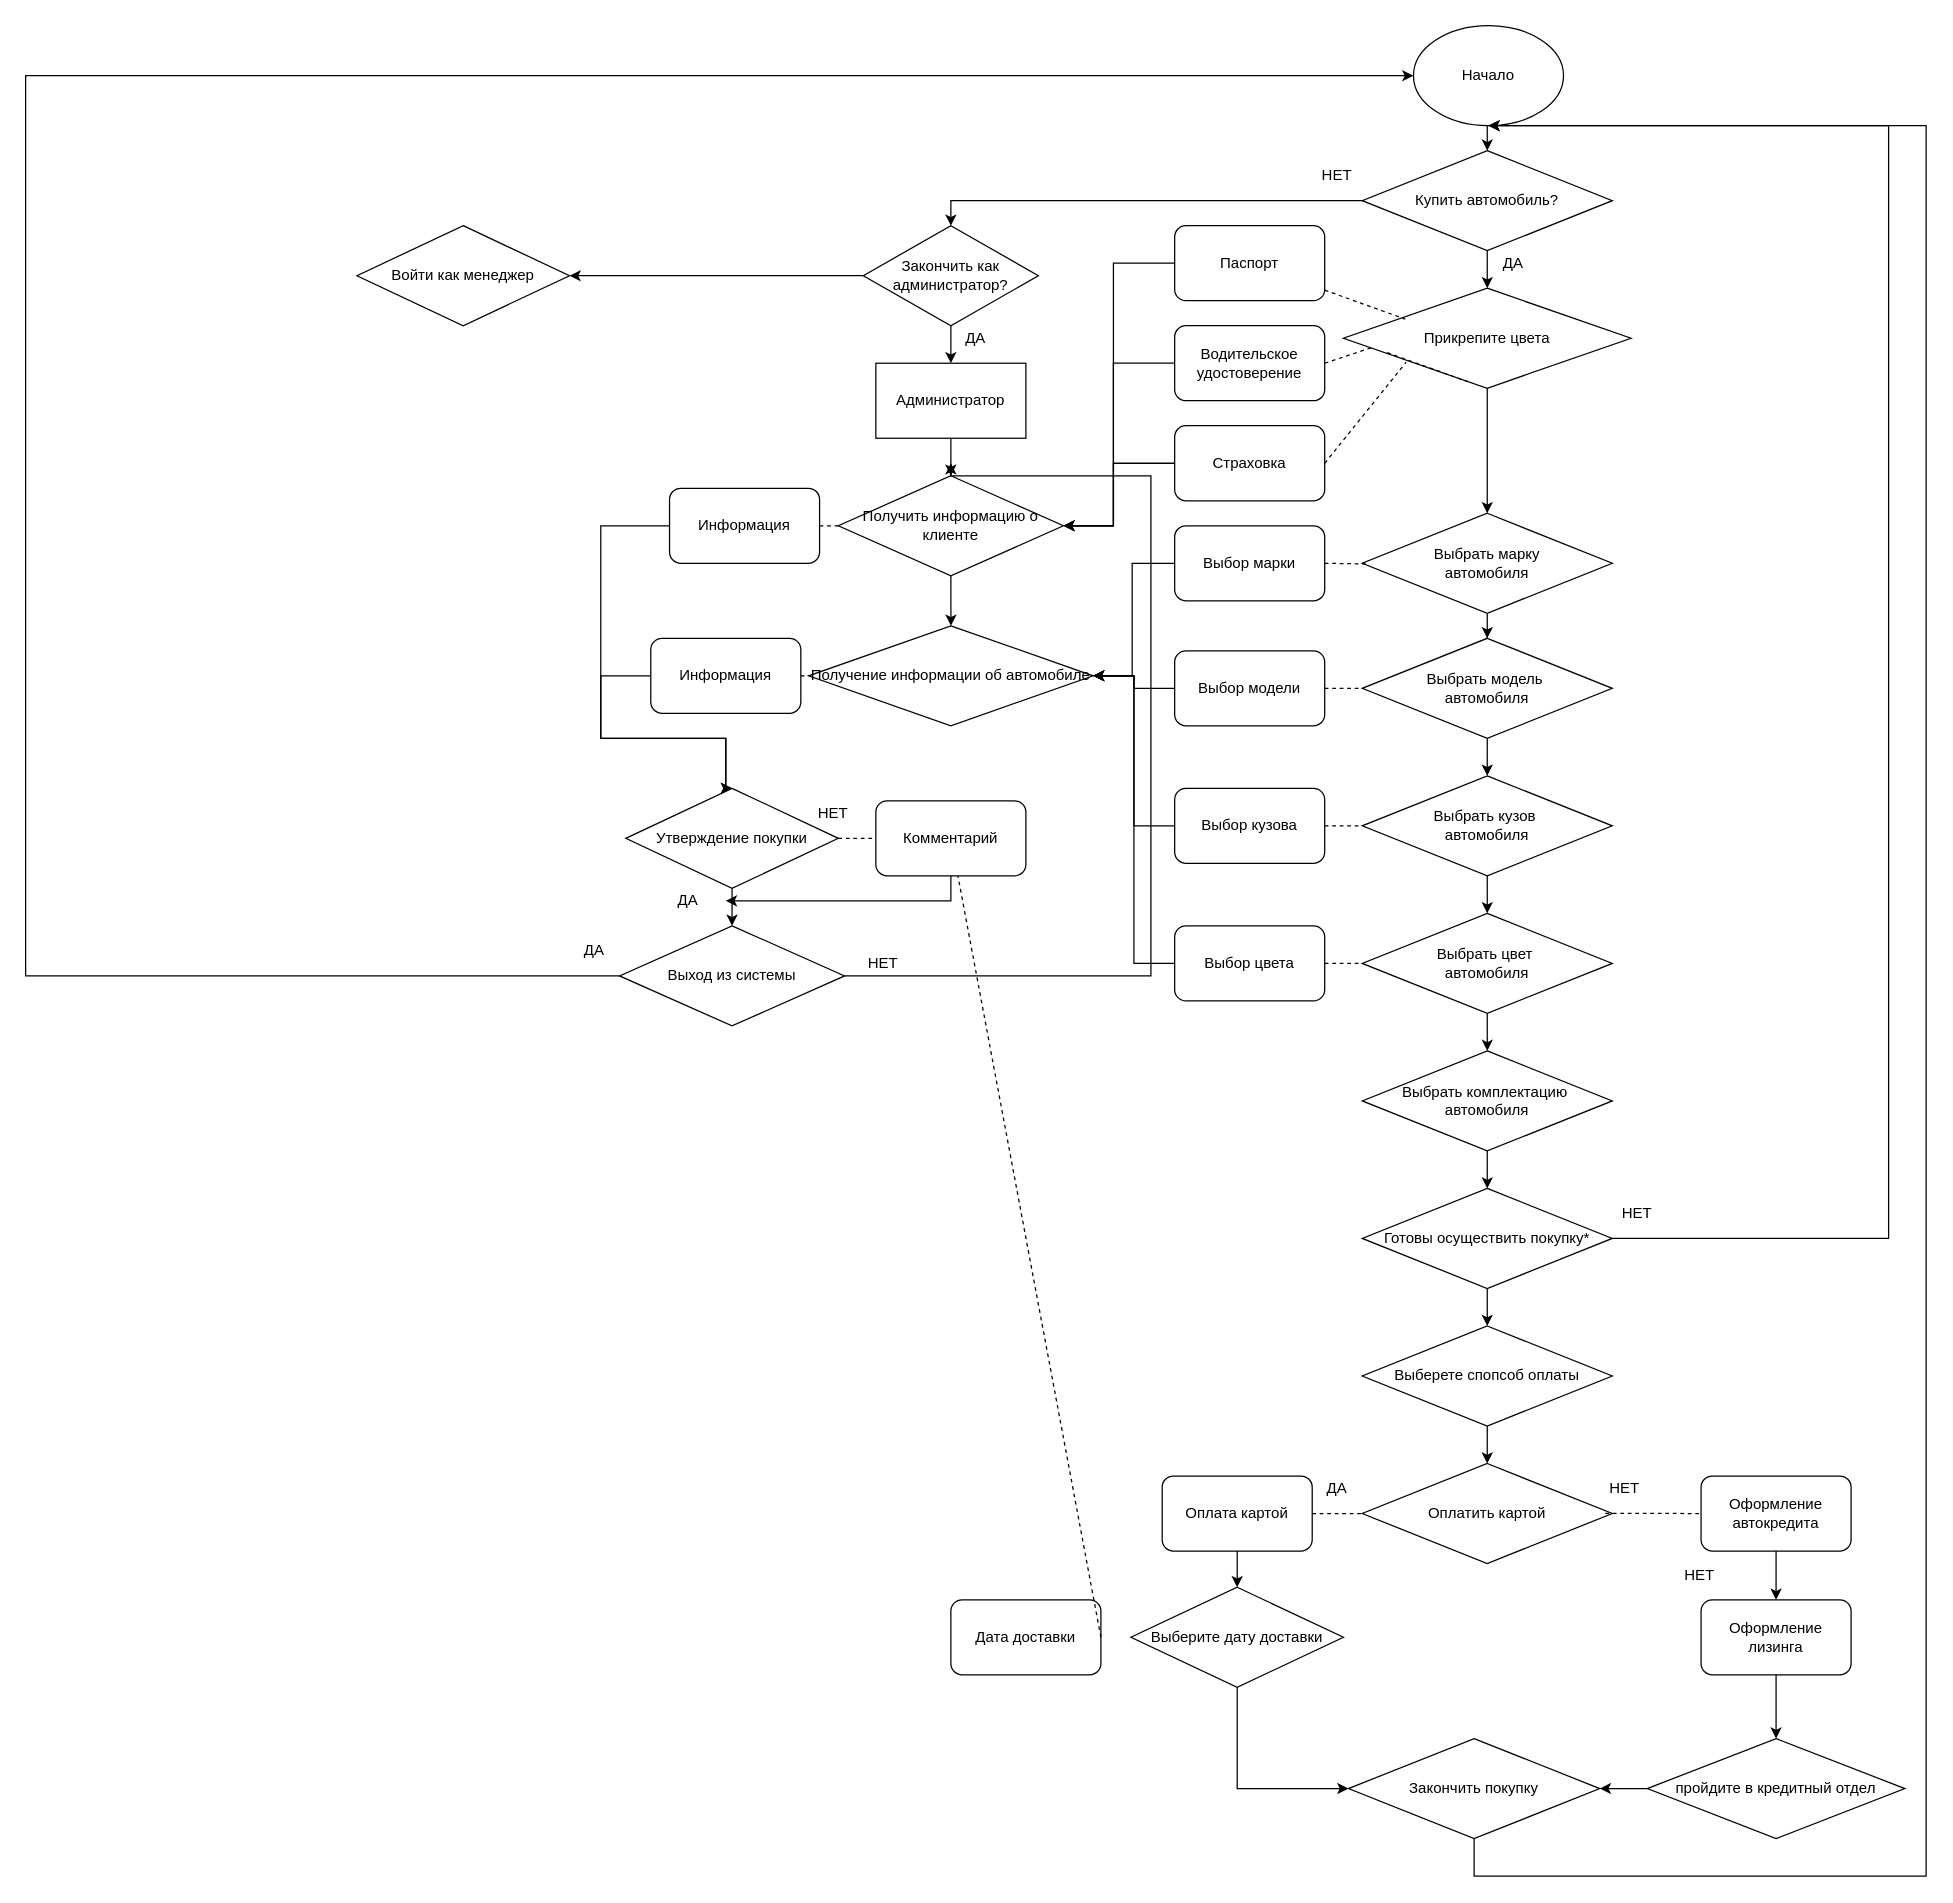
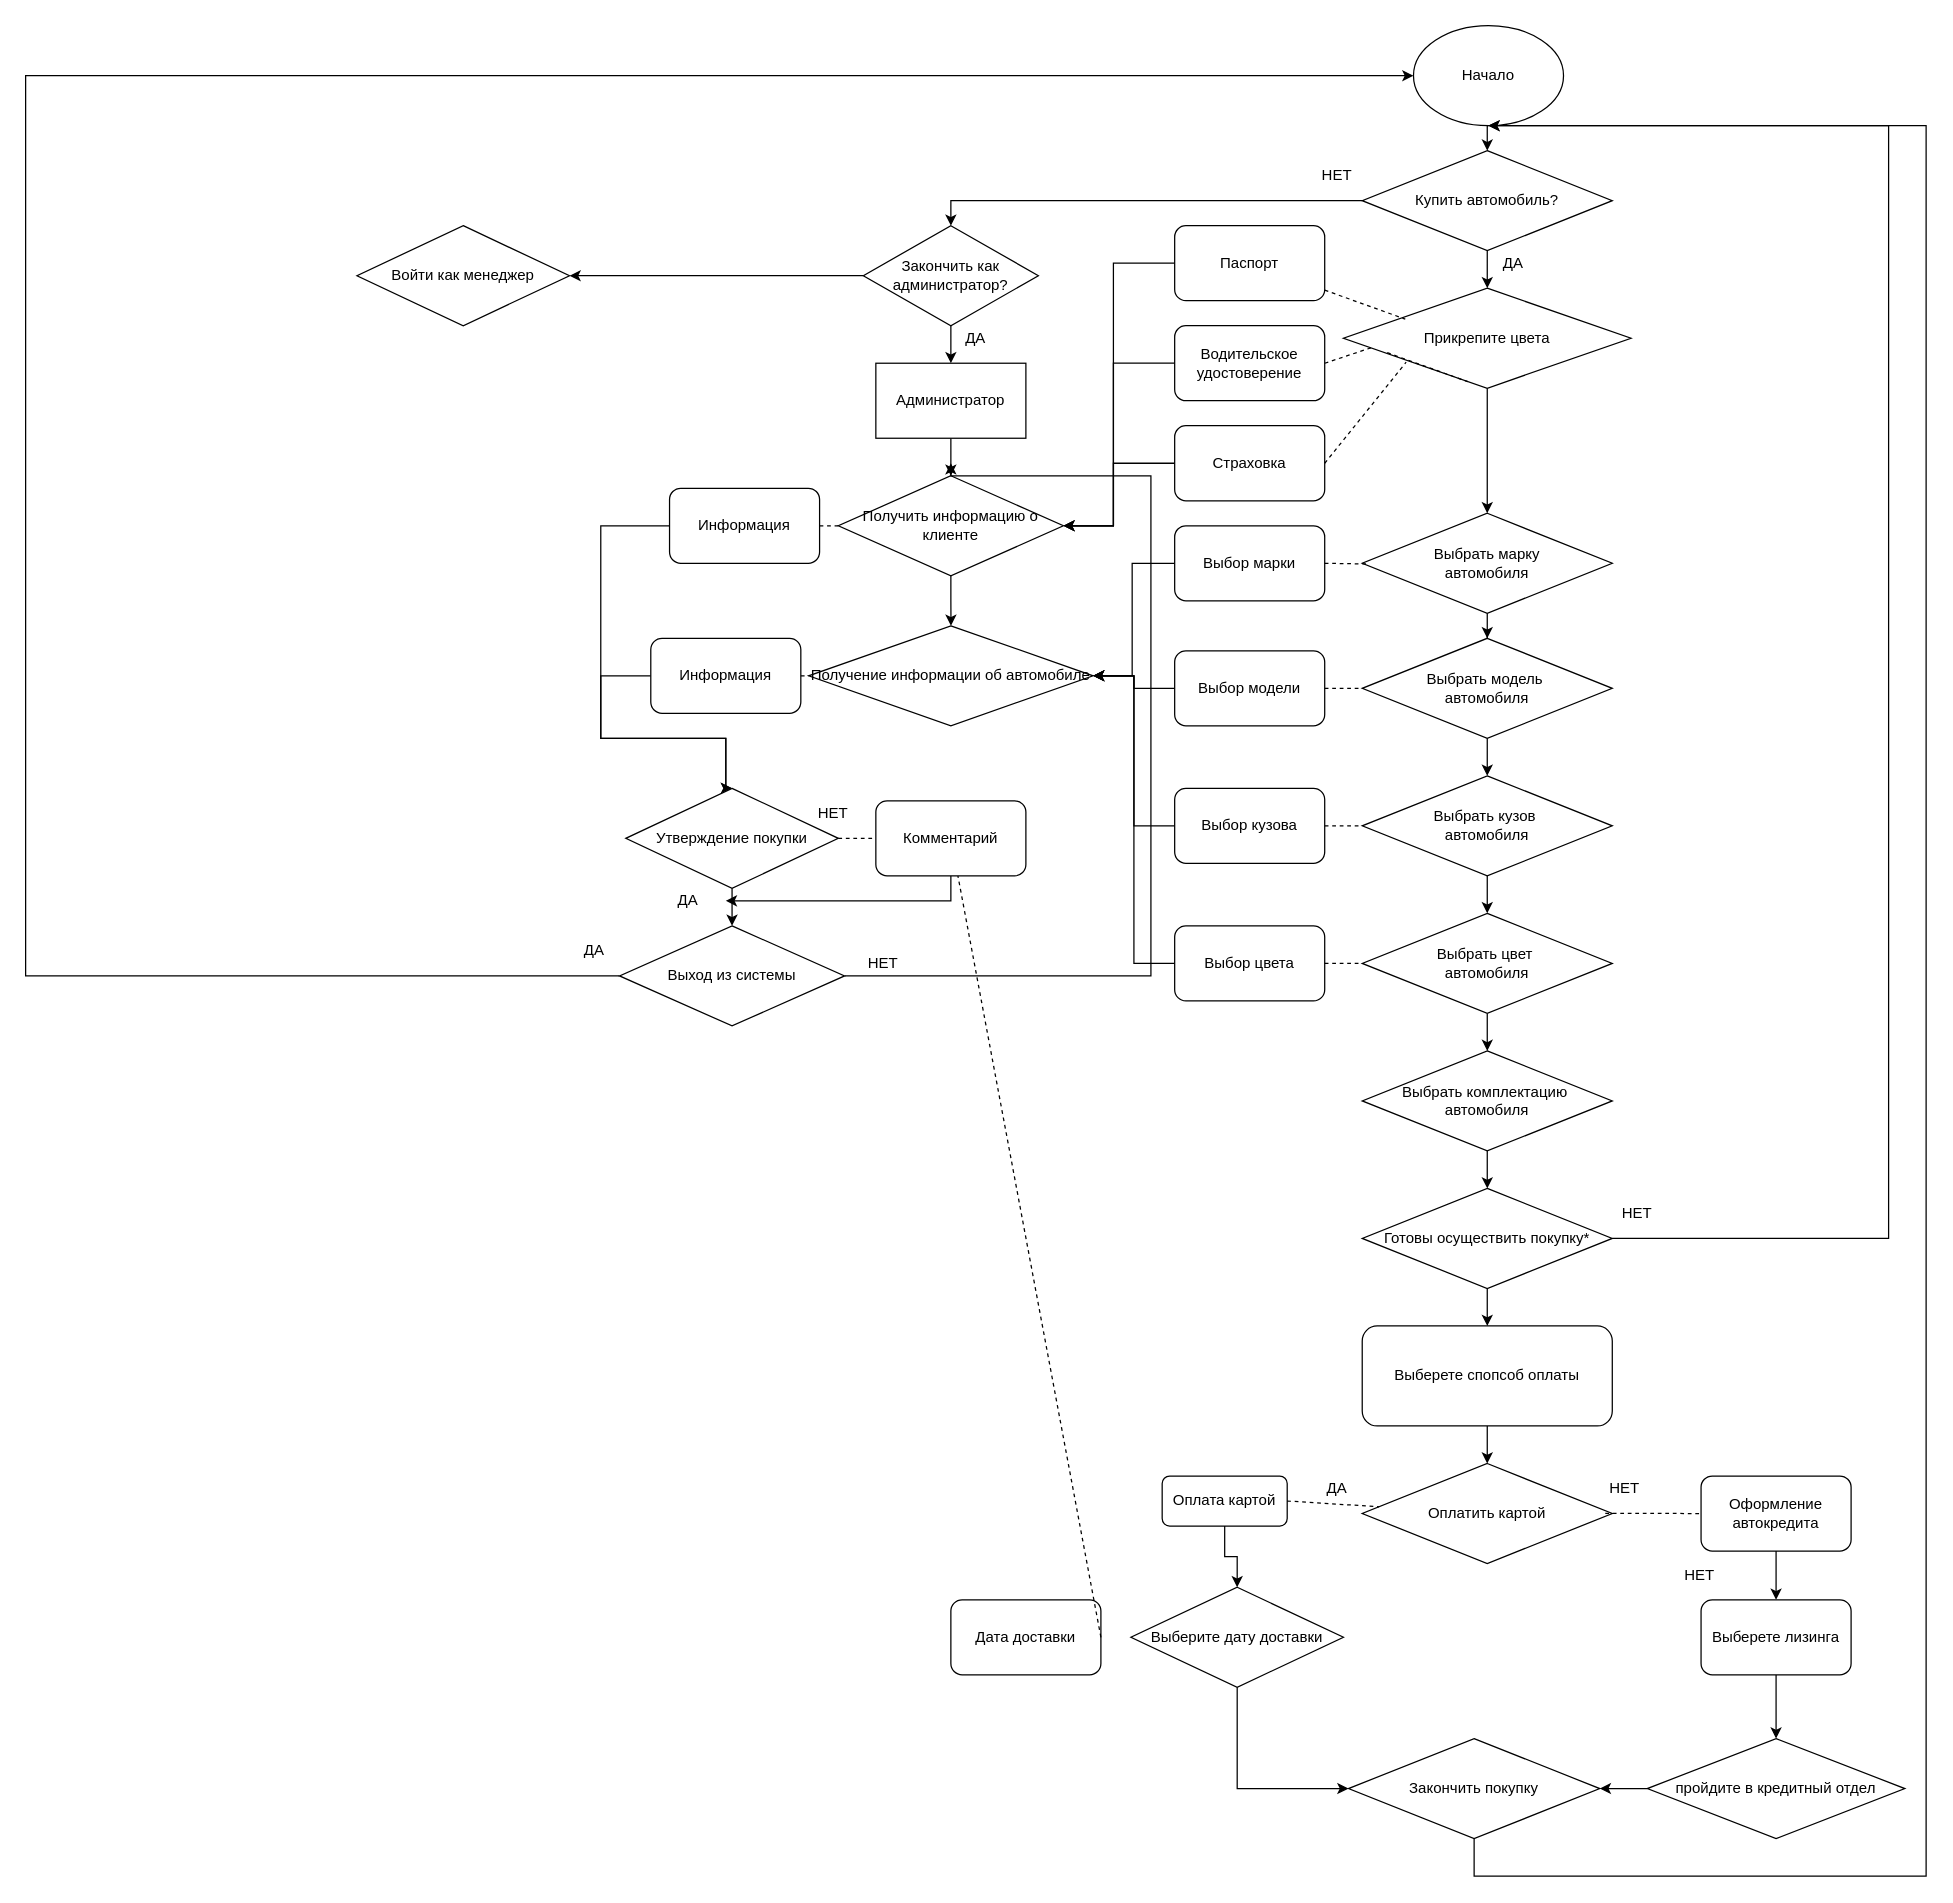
node "Выберете спопсоб оплаты": shape diamond -> rounded rectangle
node "Оплата картой": size 150x75 -> 125x50
node "Оформление лизинга": label "Оформление лизинга" -> "Выберете лизинга"
